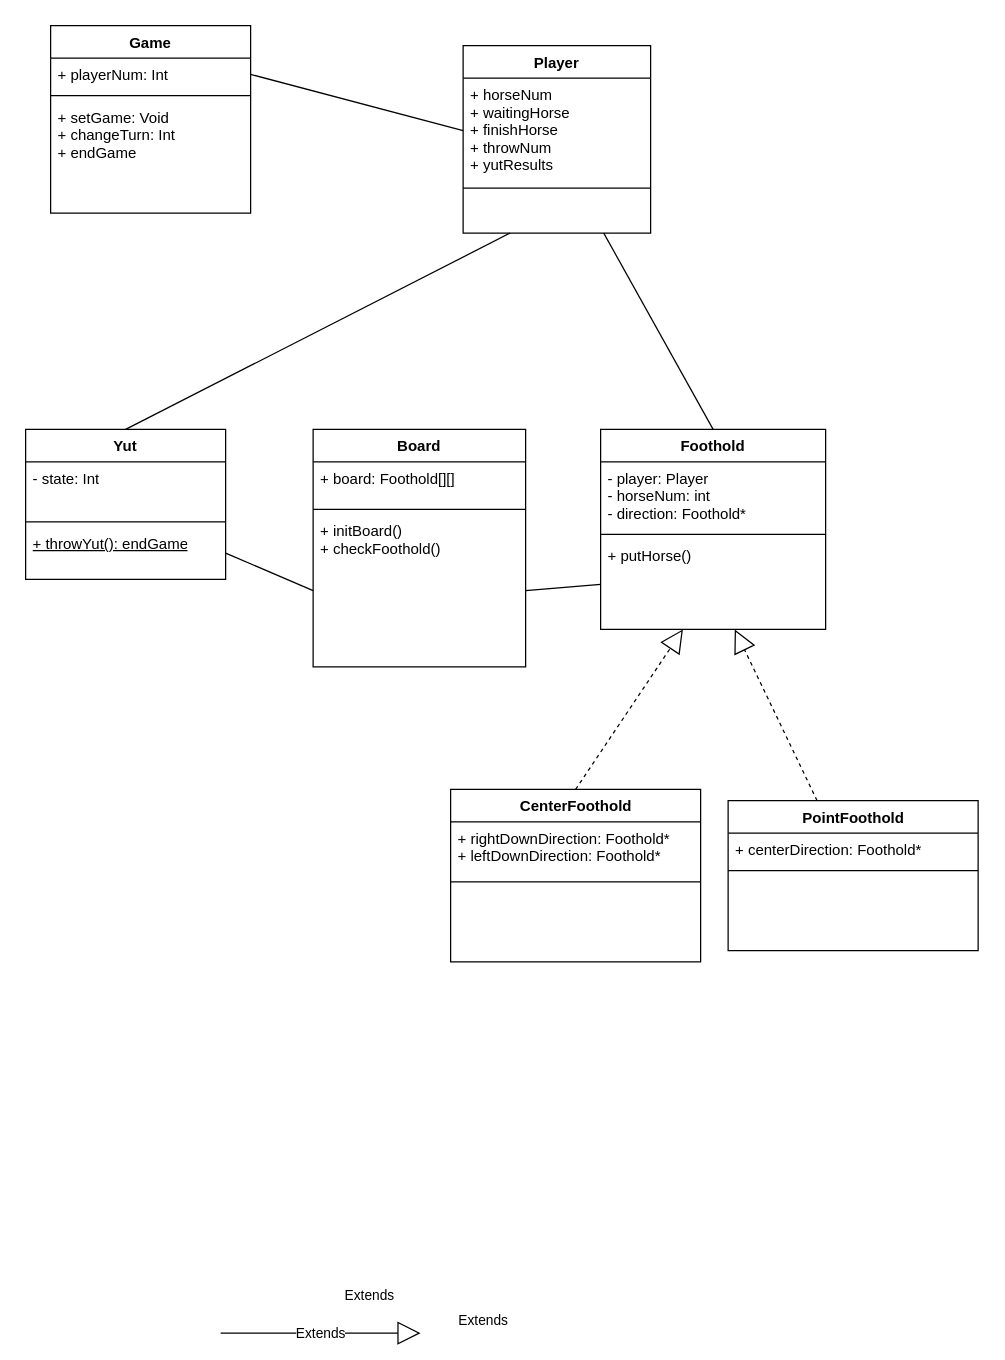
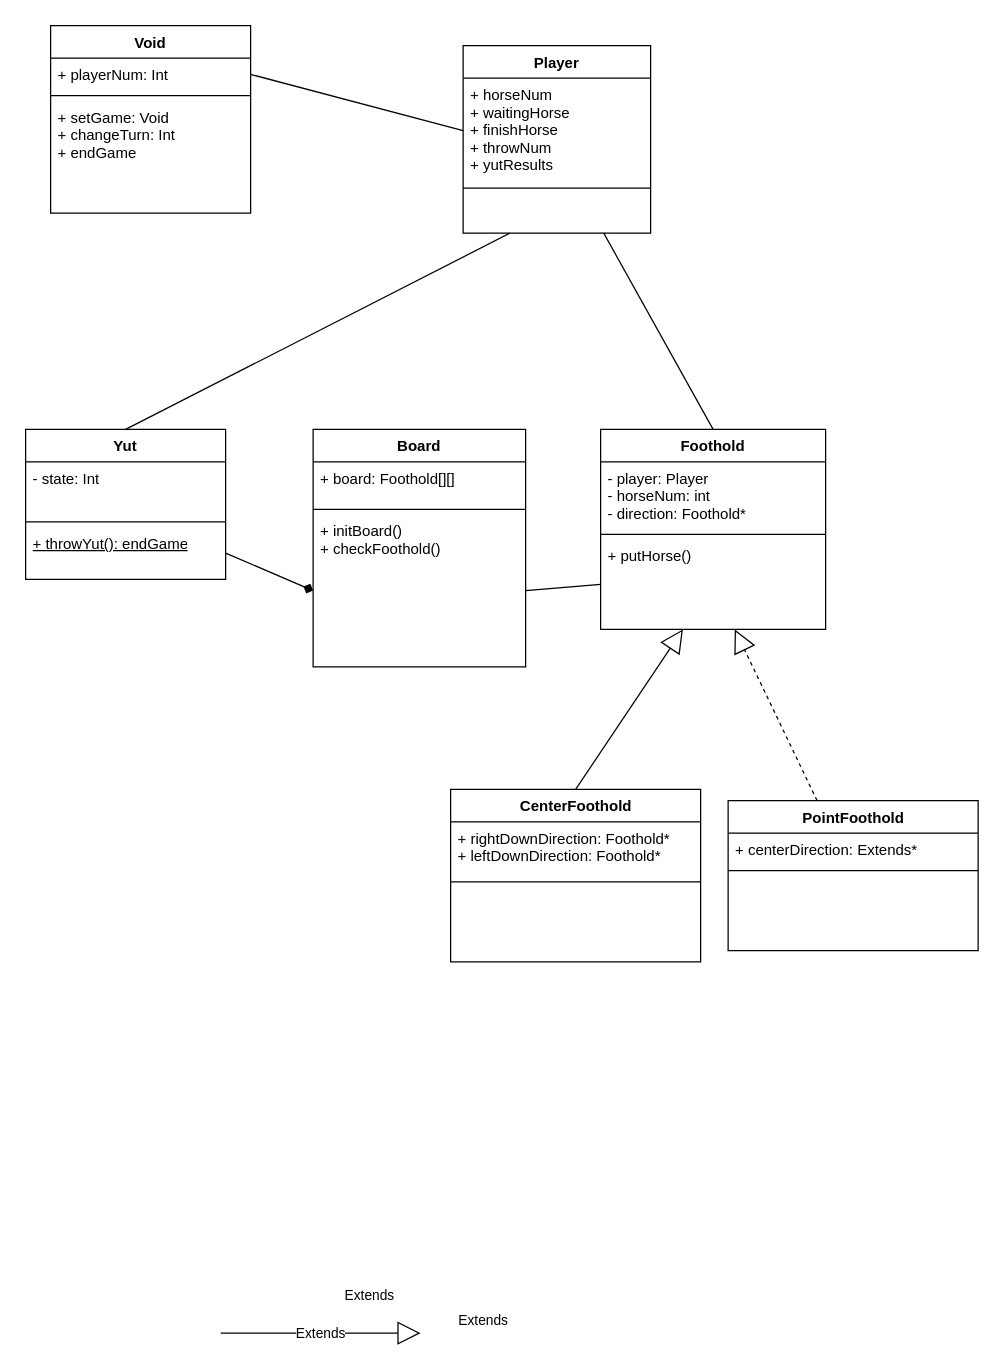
node "Game": label "Game" -> "Void"
edge "+ throwYut(): endGame" -- "+ initBoard() + checkFoothold()": arrowhead none -> diamond
edge "CenterFoothold" -> "+ putHorse()": style dashed -> solid
node "+ centerDirection: Foothold*": label "+ centerDirection: Foothold*" -> "+ centerDirection: Extends*"
